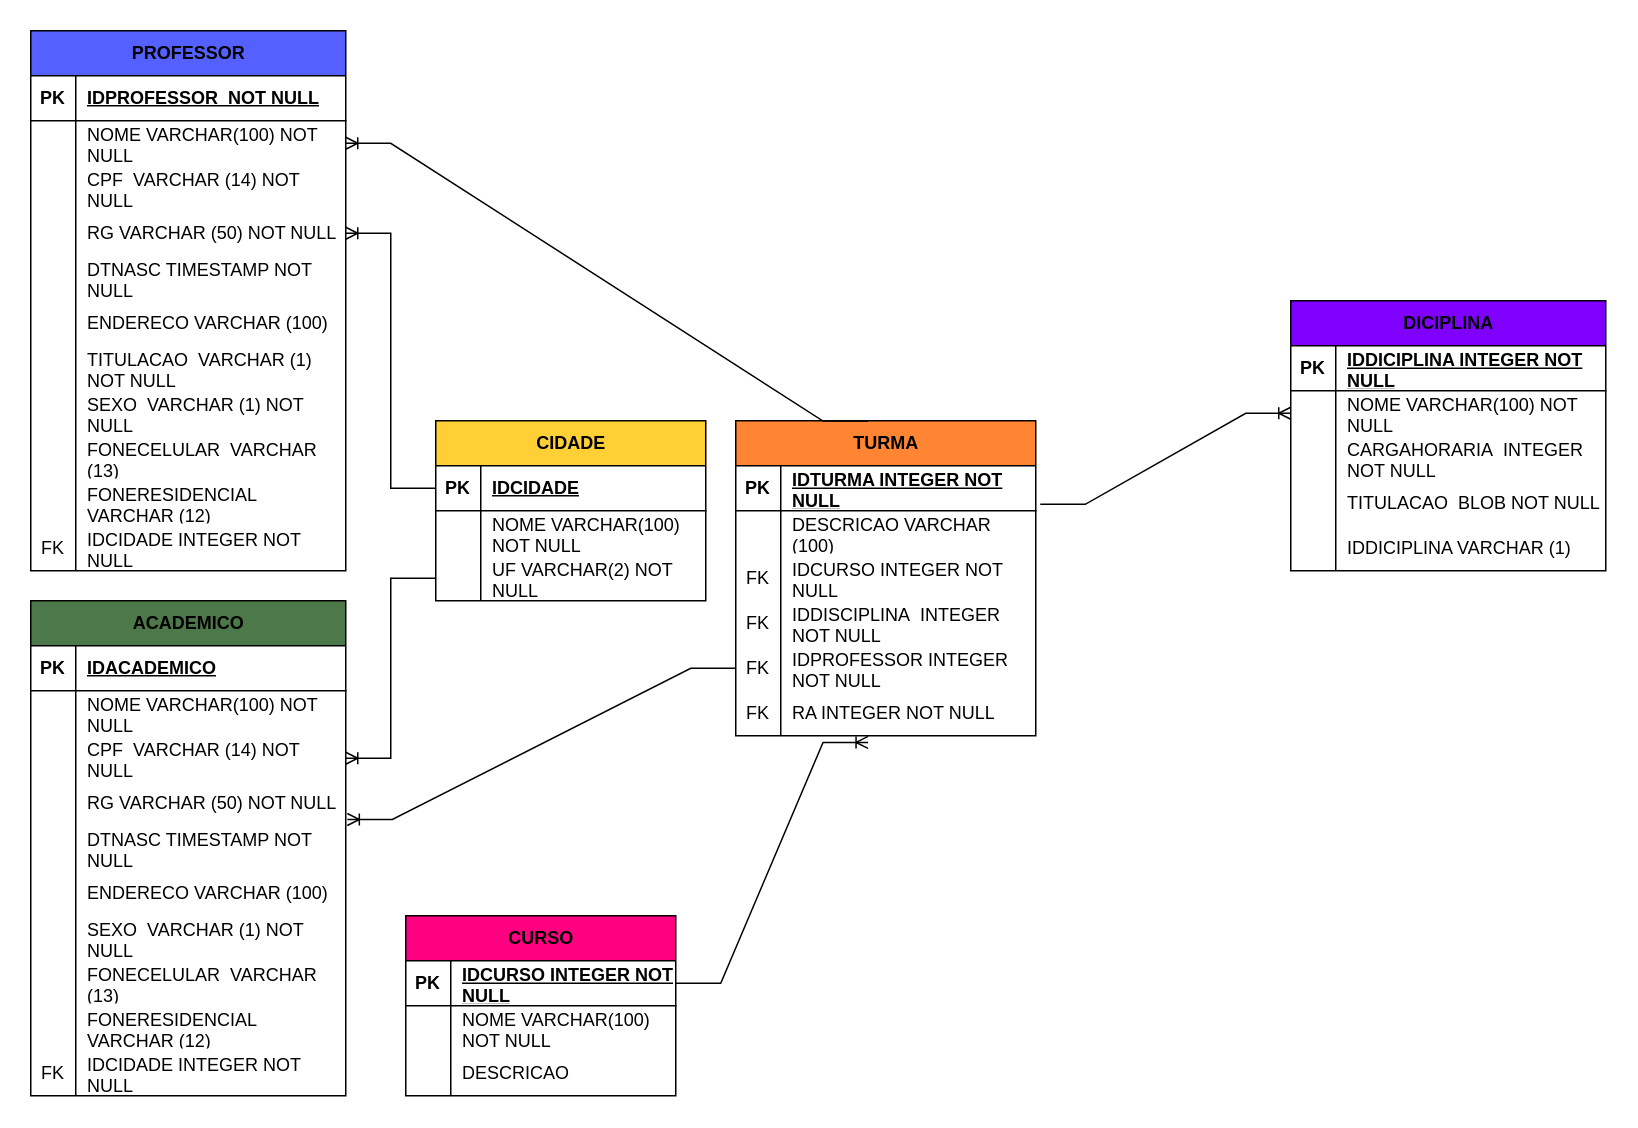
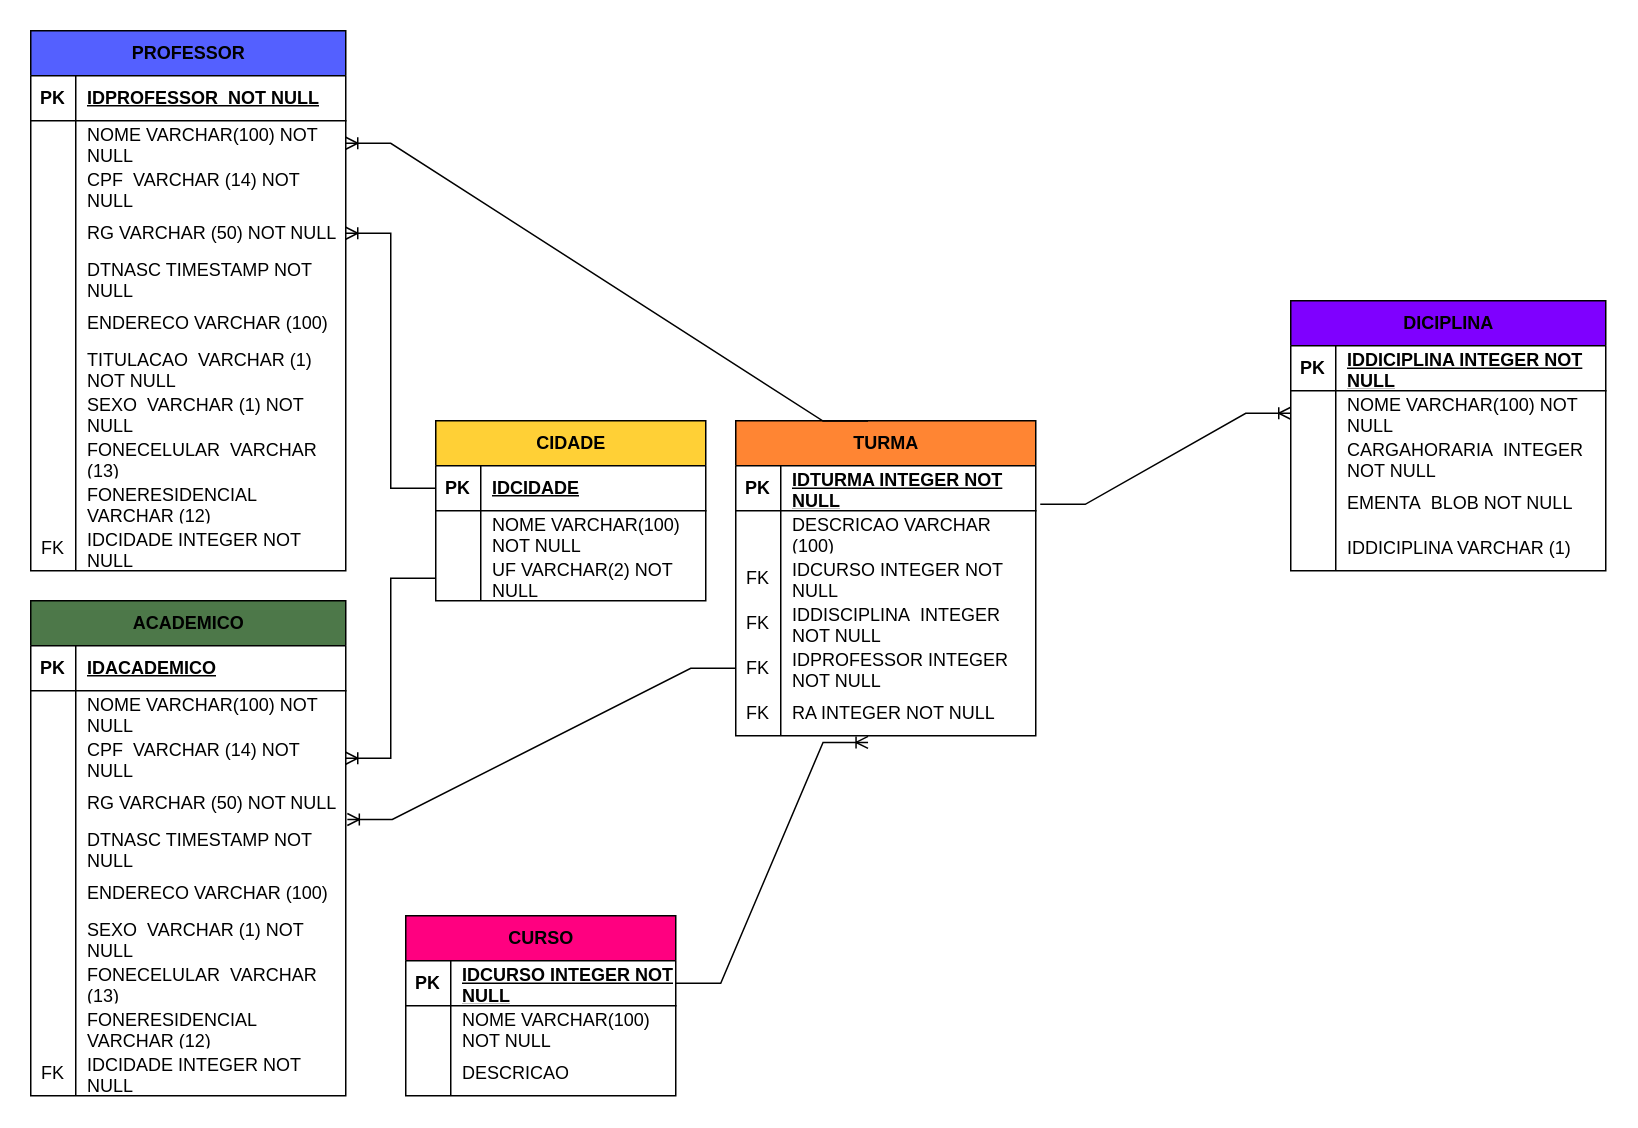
node "TITULACAO BLOB NOT NULL": label "TITULACAO BLOB NOT NULL" -> "EMENTA BLOB NOT NULL"
